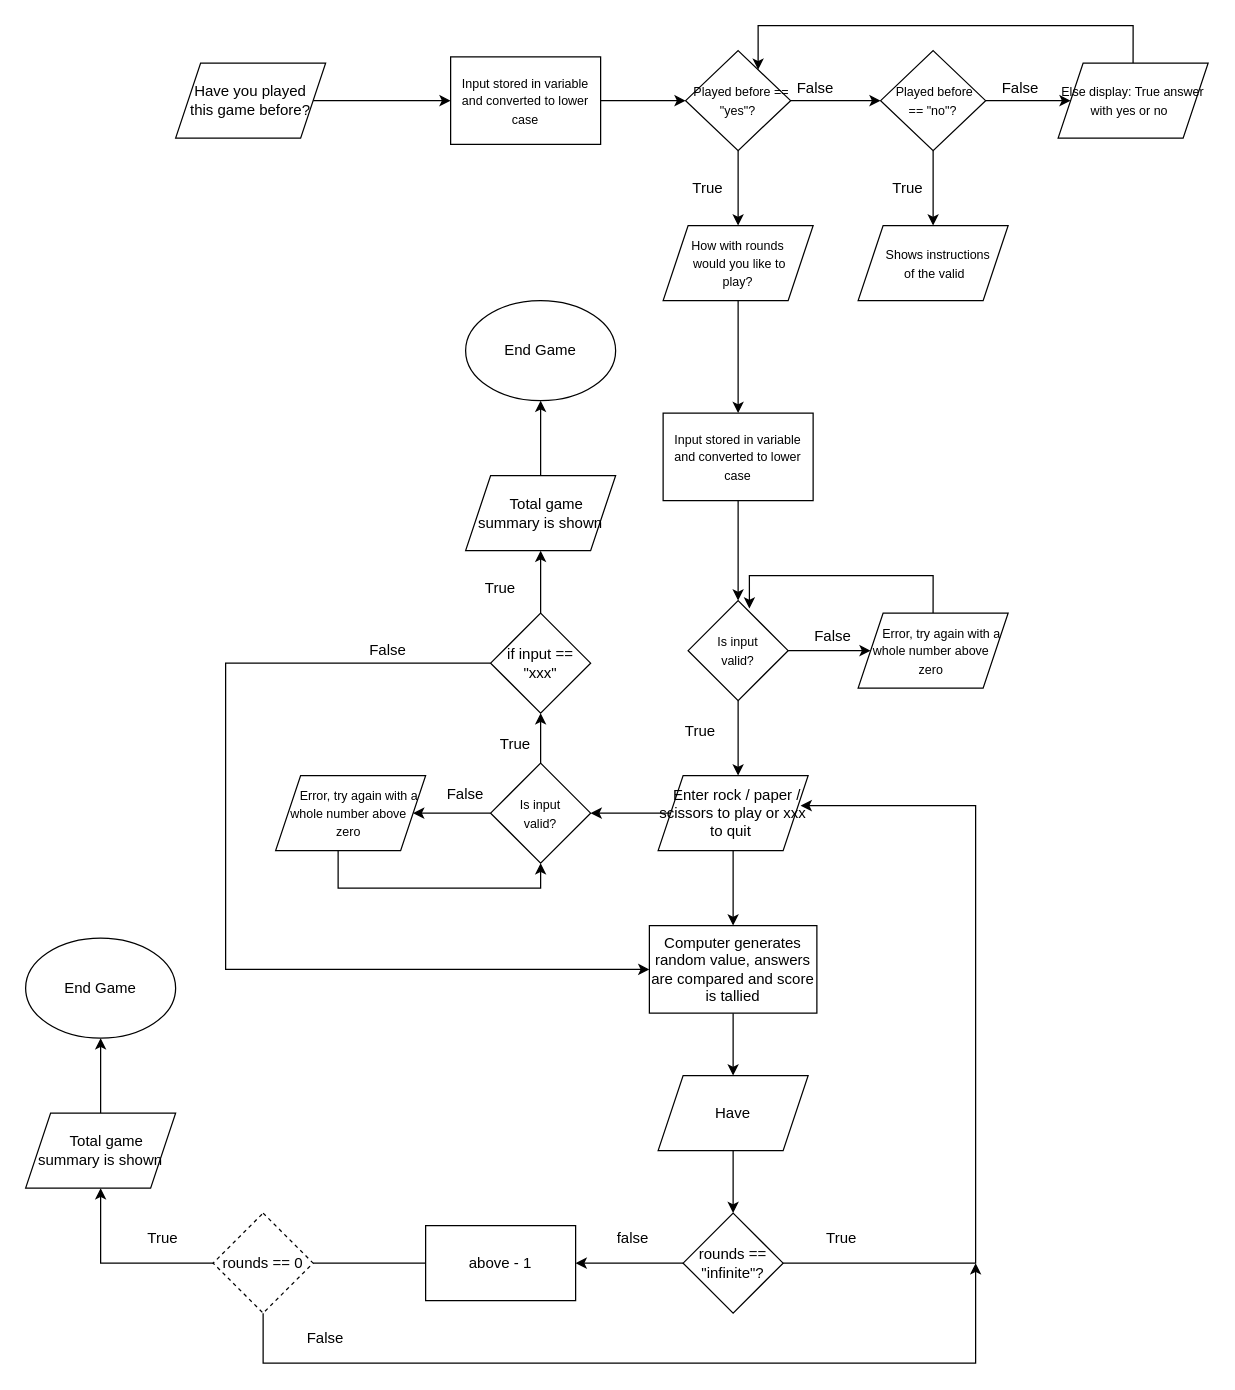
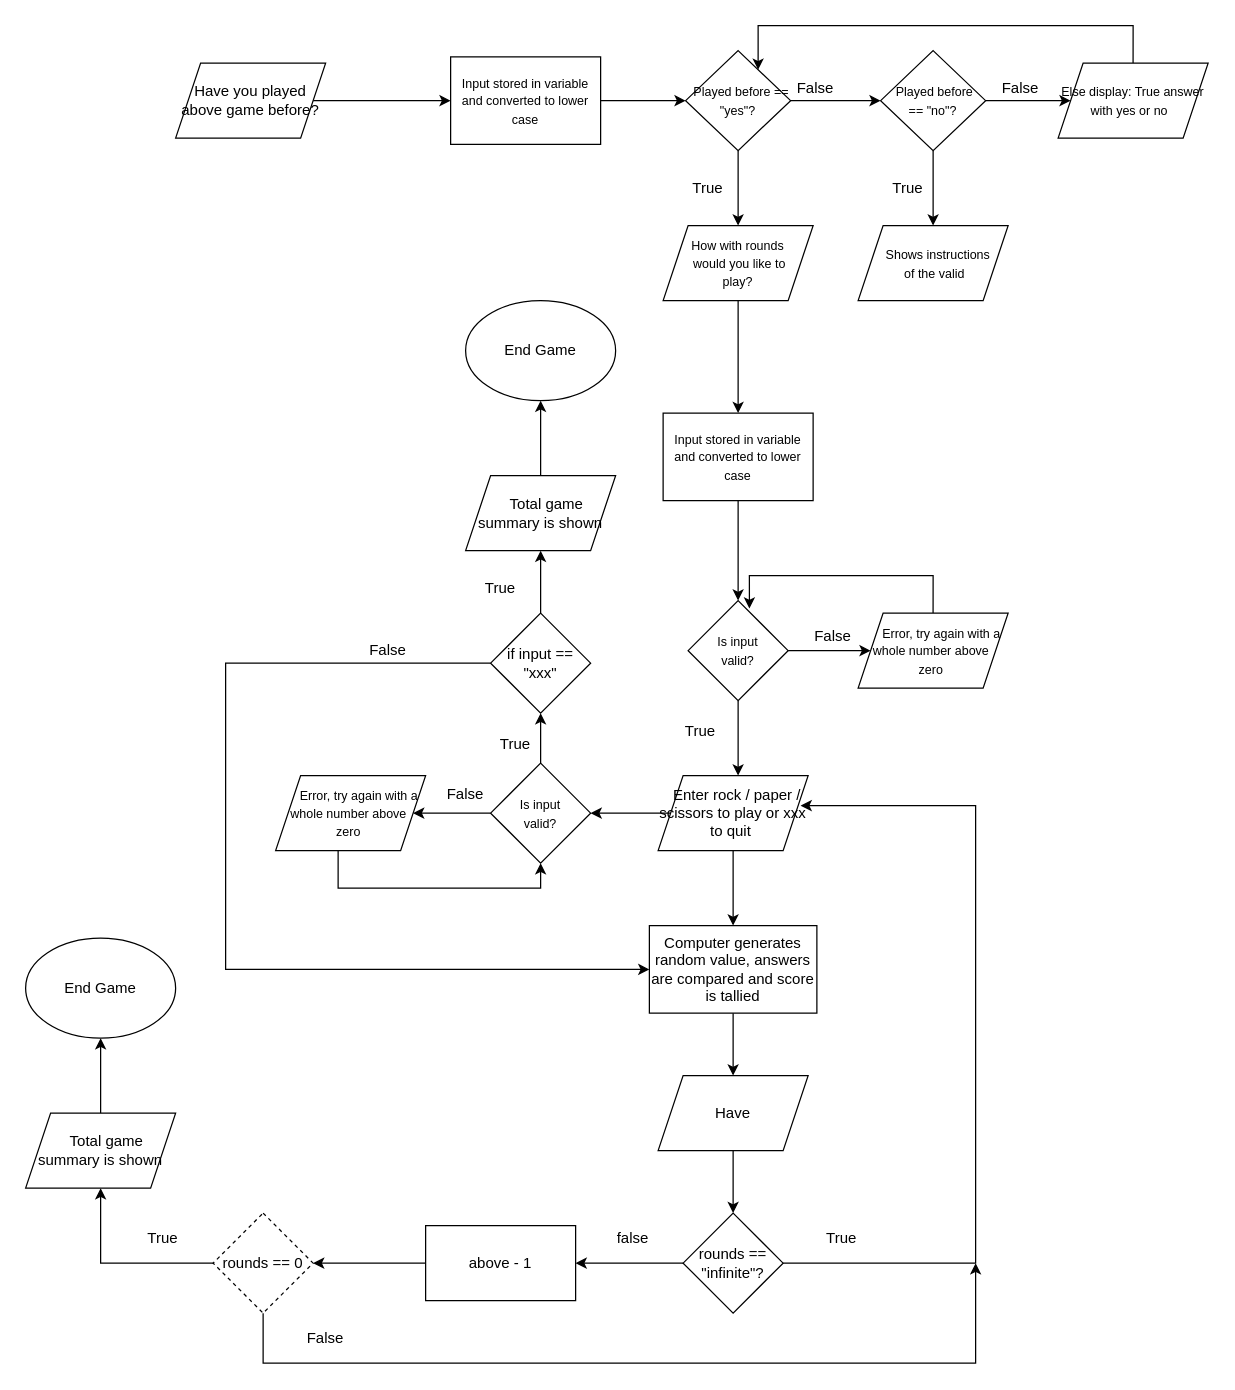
node "Have you played this game before?": label "Have you played this game before?" -> "Have you played above game before?"
edge "rounds == 0" -- "above - 1": arrowhead none -> classic
